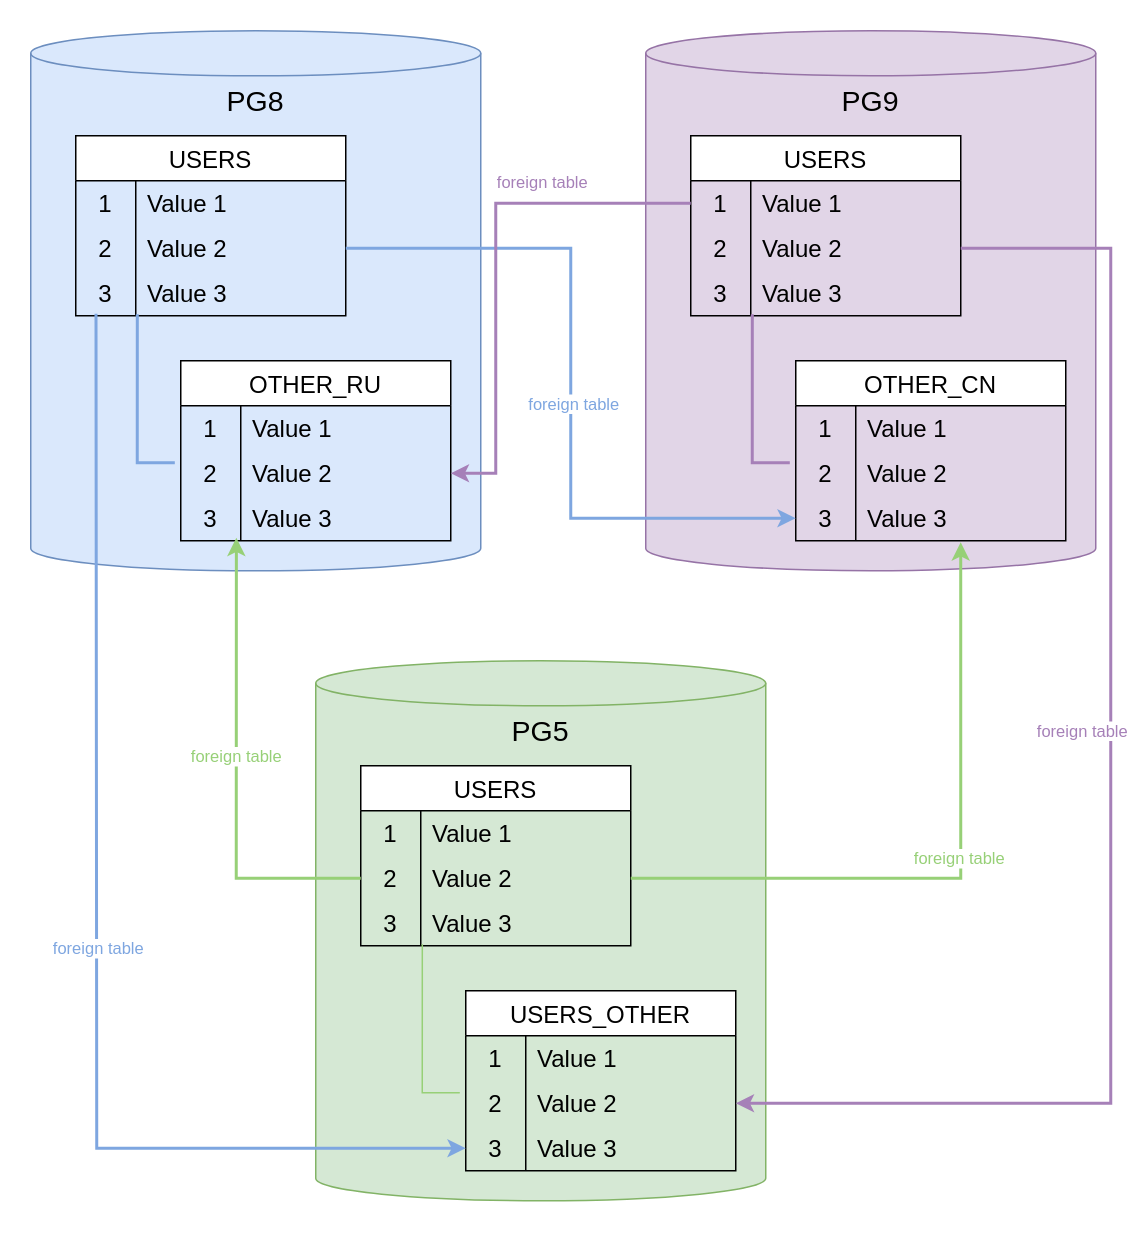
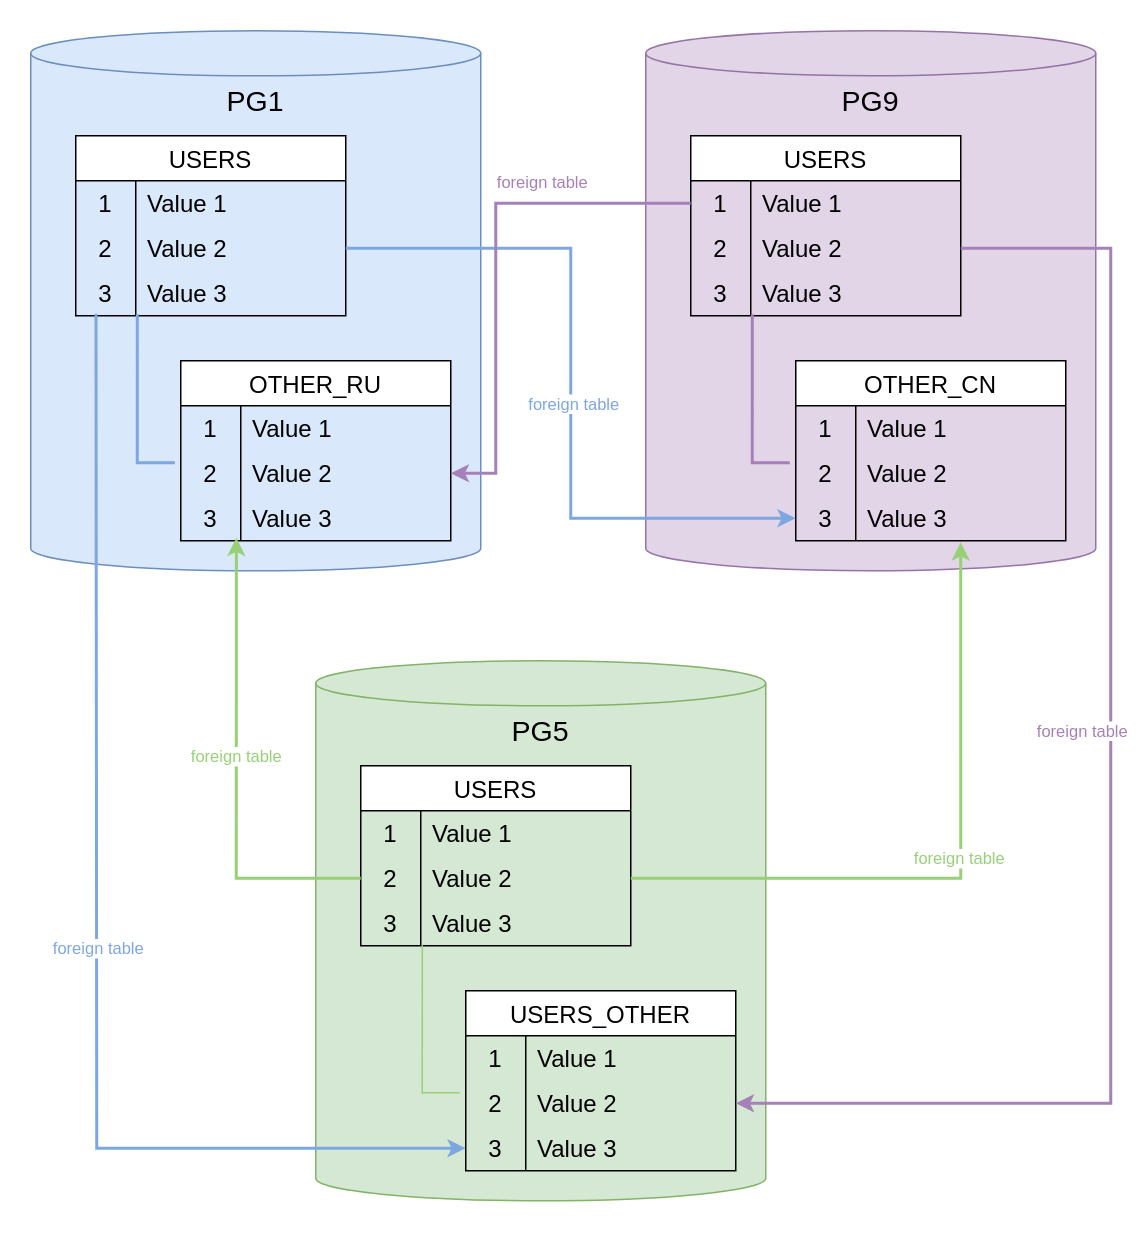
node "PG8": label "PG8" -> "PG1"
